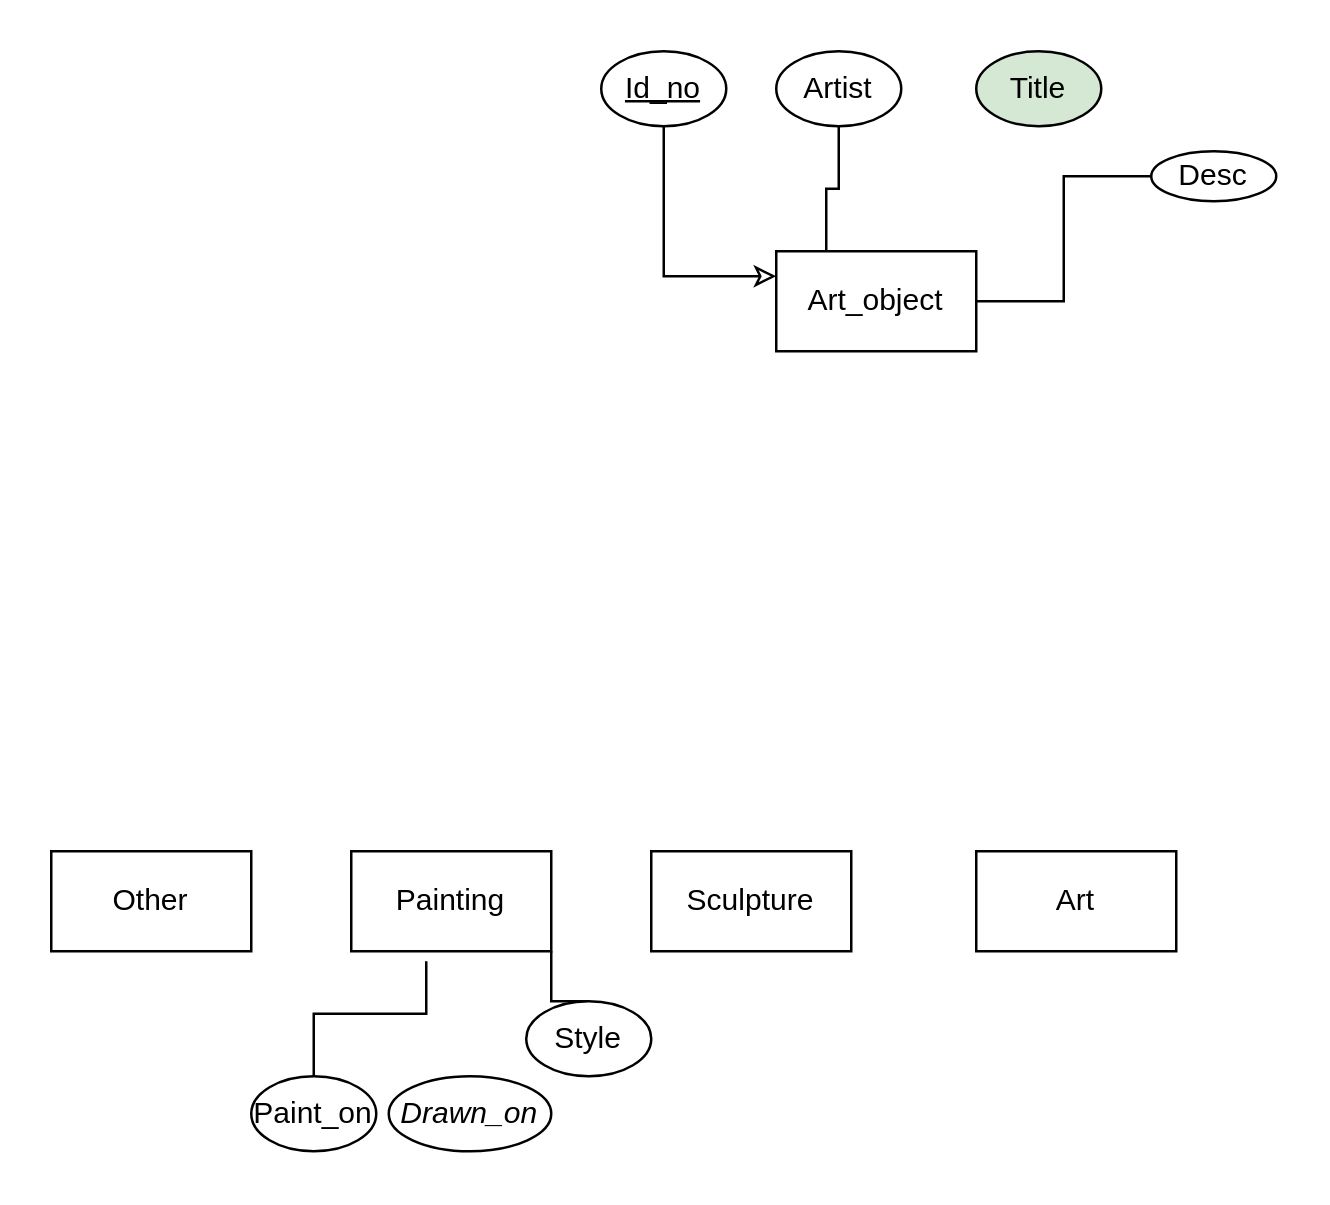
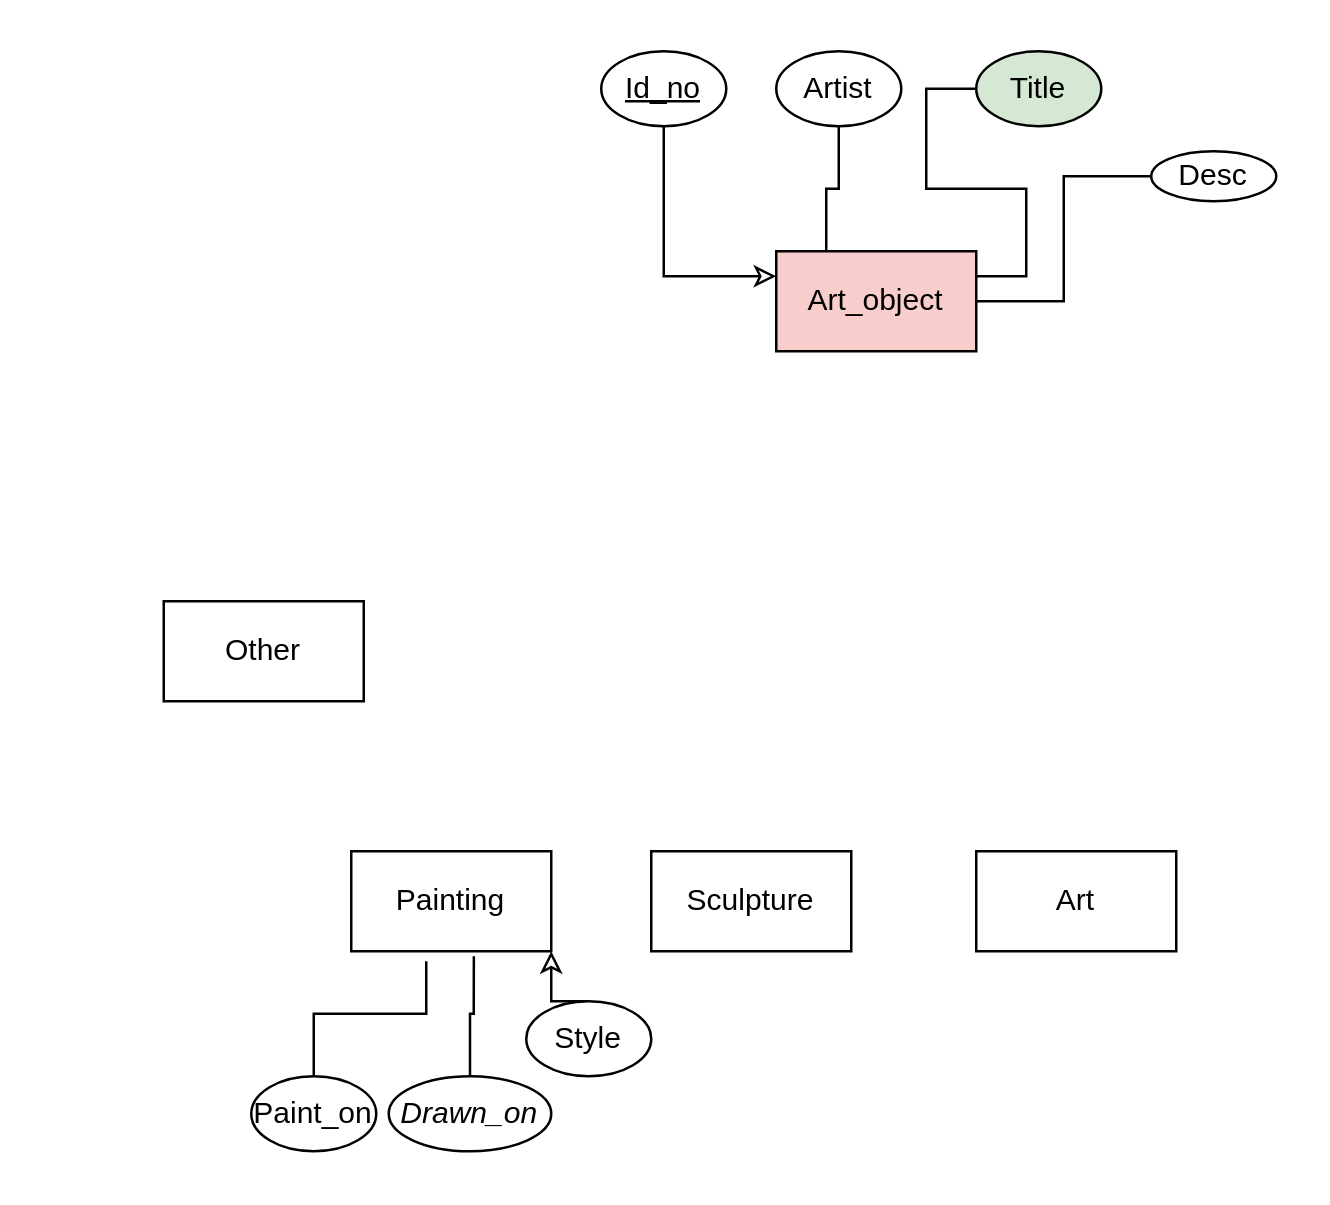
edge "Title" -- "Art_object": added
node "Art_object": fillcolor #ffffff -> #f8cecc
node "Other": moved (151, 901) -> (264, 651)
edge "Painting" -- "Style": arrowhead none -> classic
edge "Painting" -- "Drawn_on": added
